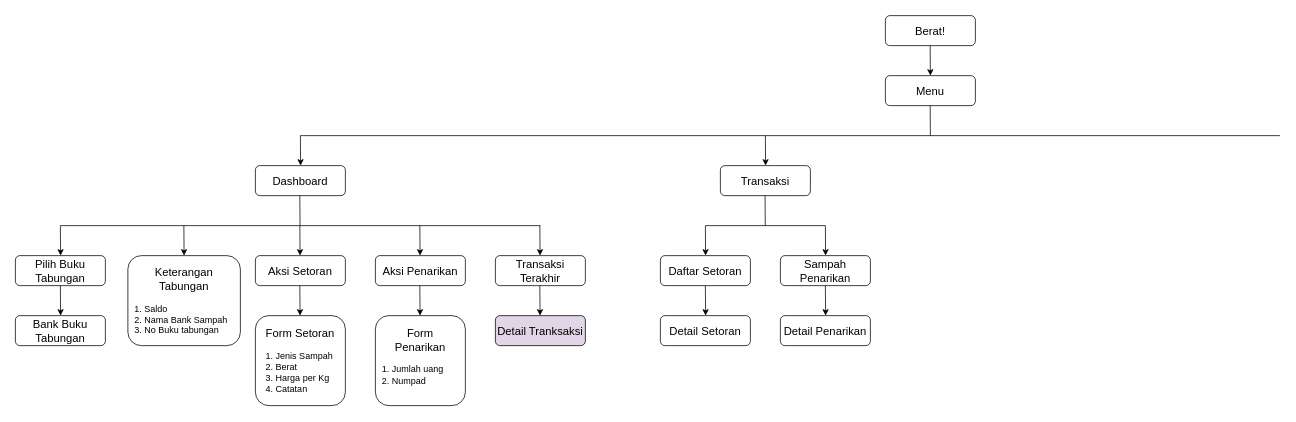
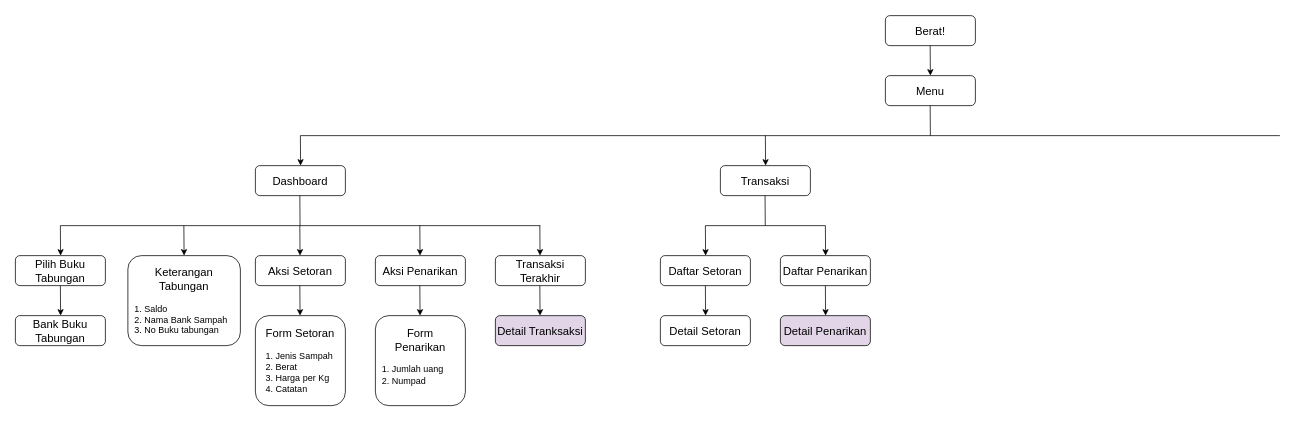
node "Sampah Penarikan": label "Sampah Penarikan" -> "Daftar Penarikan"
node "Detail Penarikan": fillcolor #ffffff -> #e1d5e7
